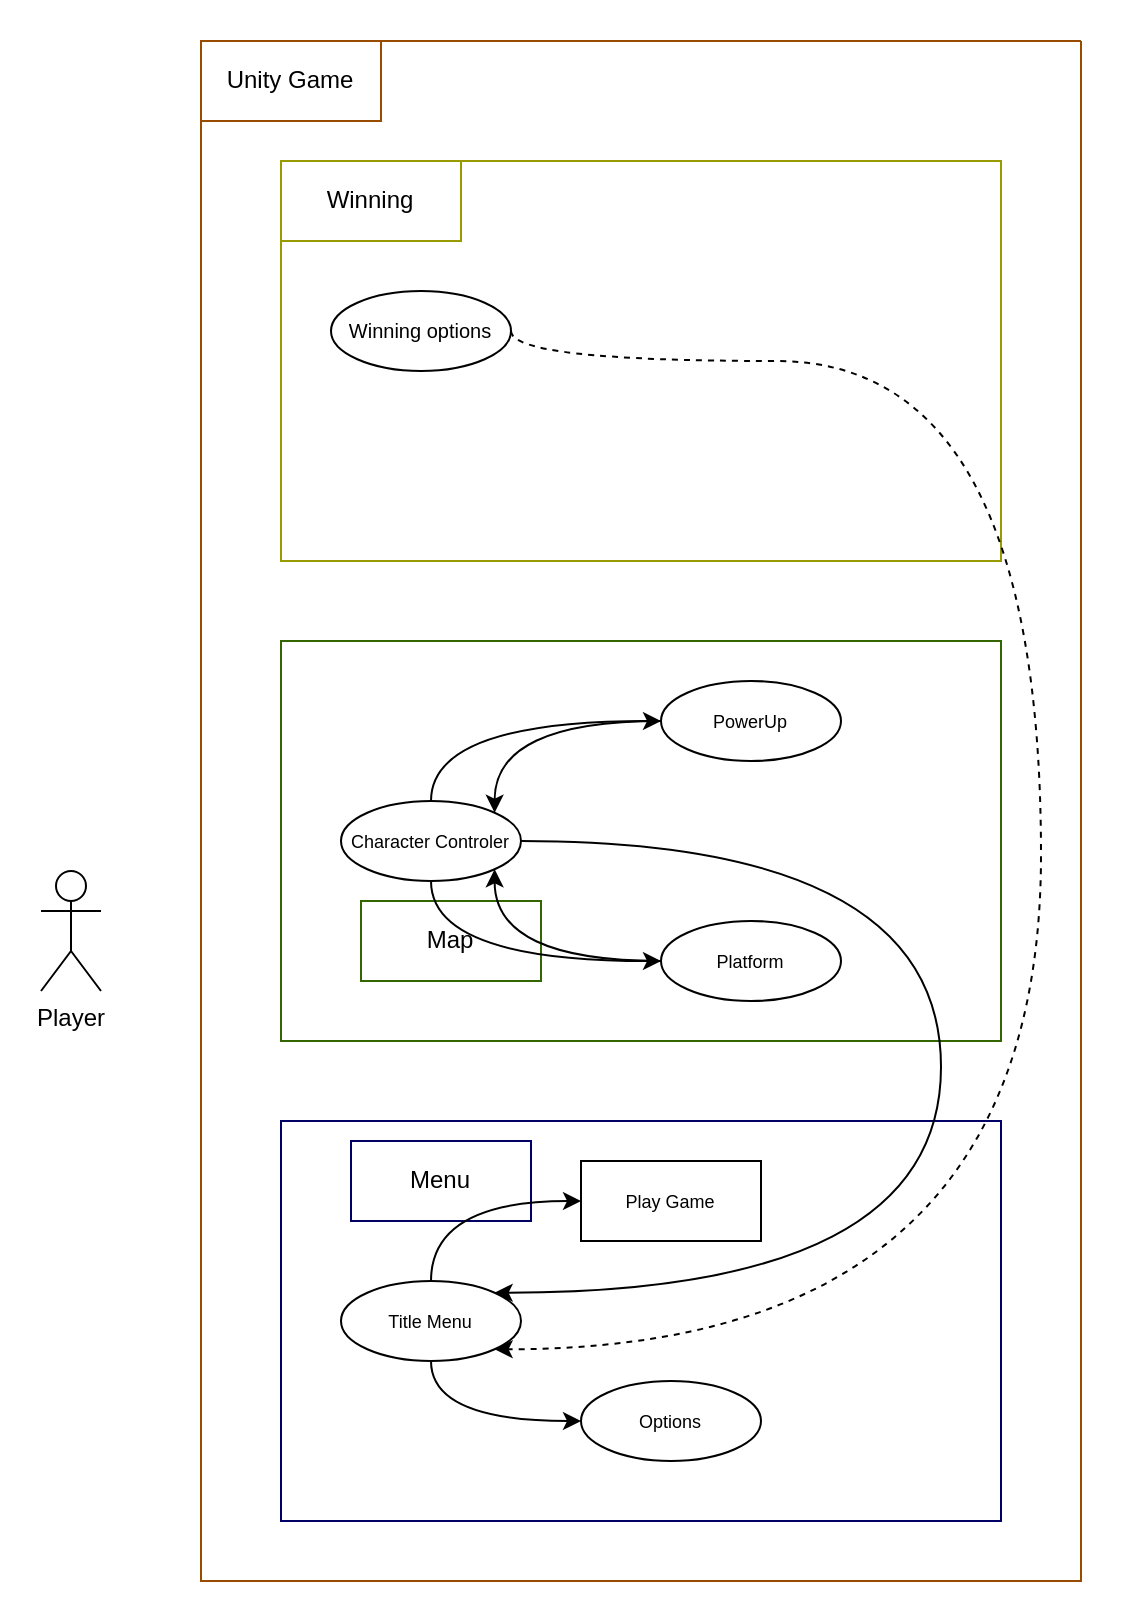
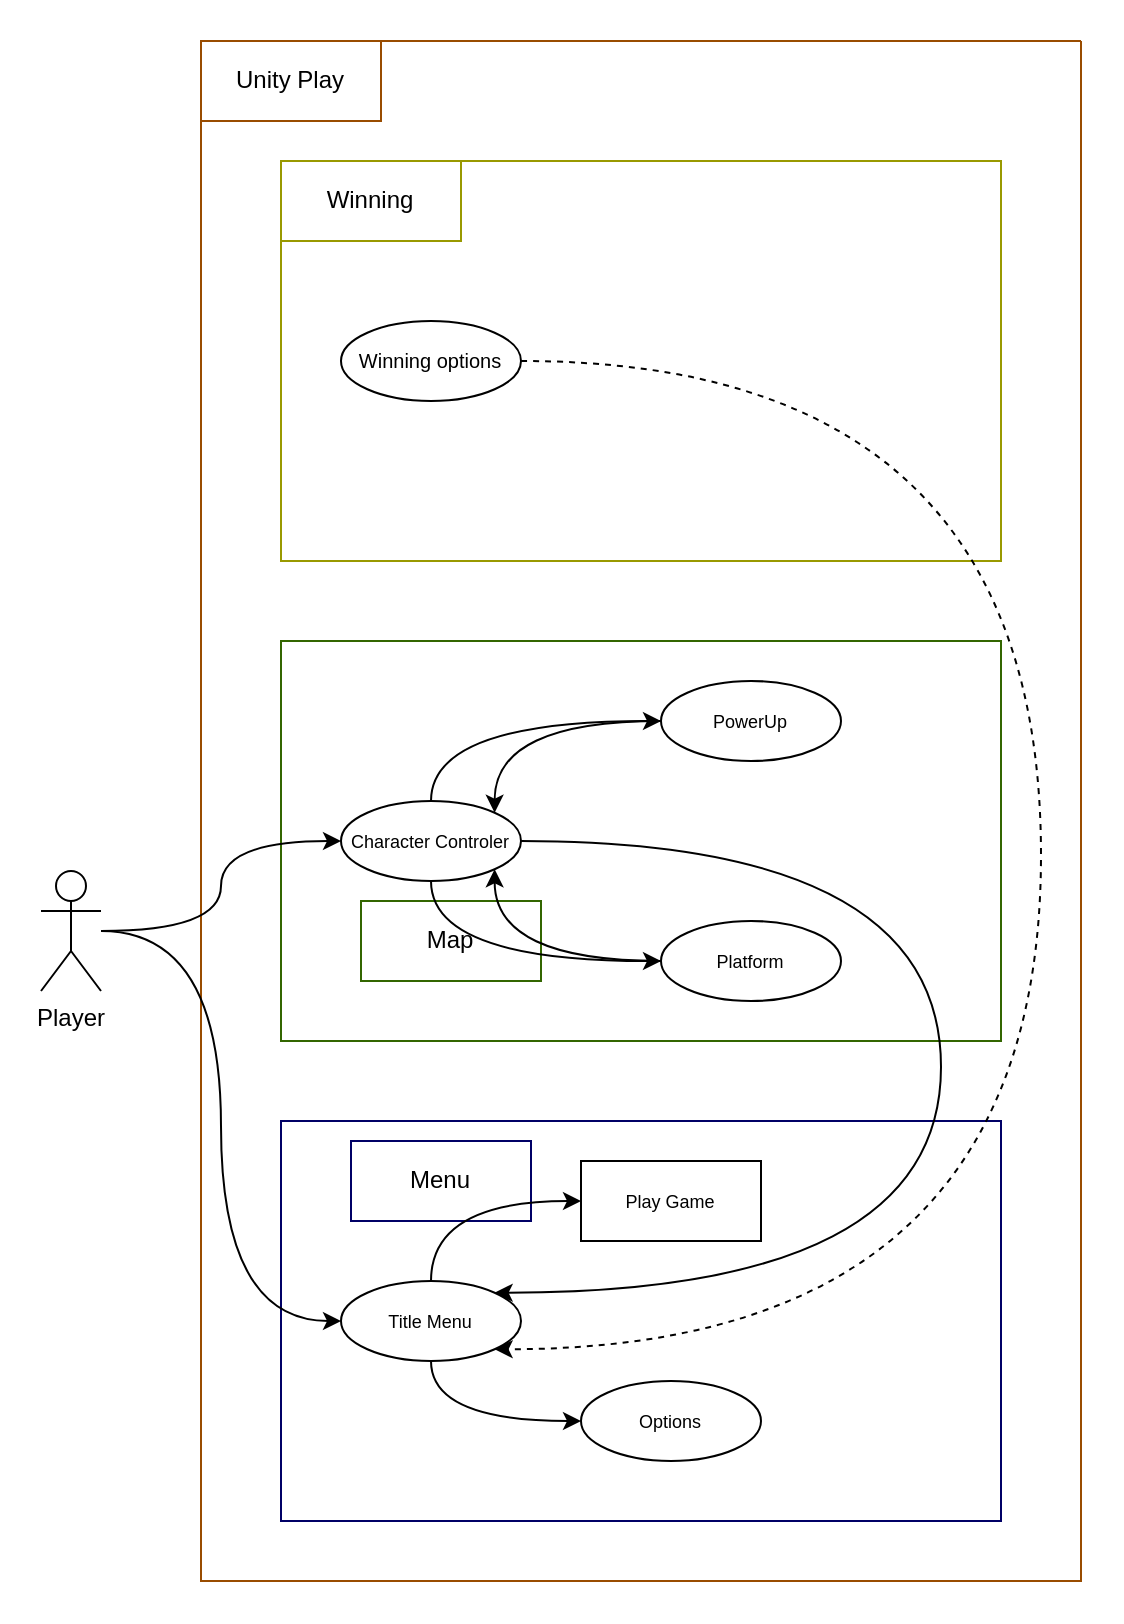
node "Unity Game": label "Unity Game" -> "Unity Play"
node "Winning options": moved (421, 331) -> (431, 361)
edge "Player" -> "Character Controler": added
edge "Player" -> "Title Menu": added
